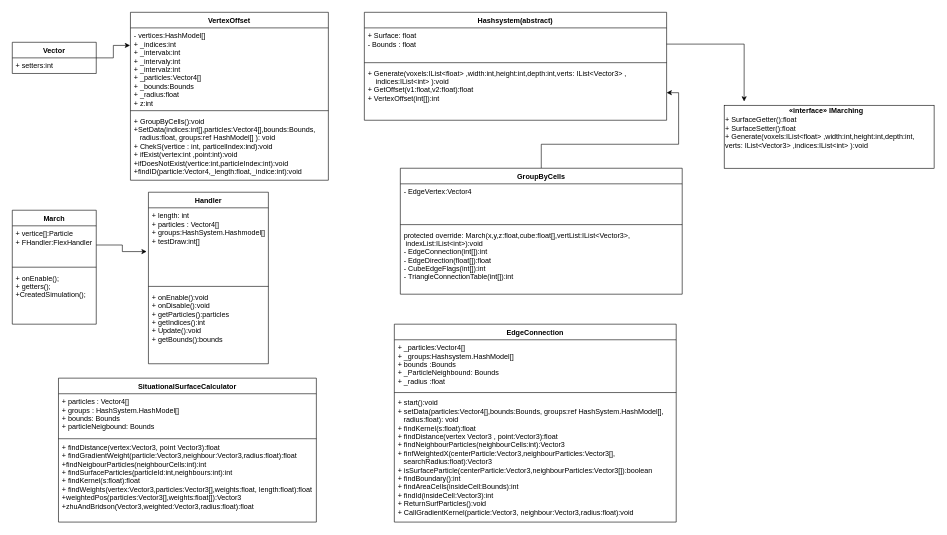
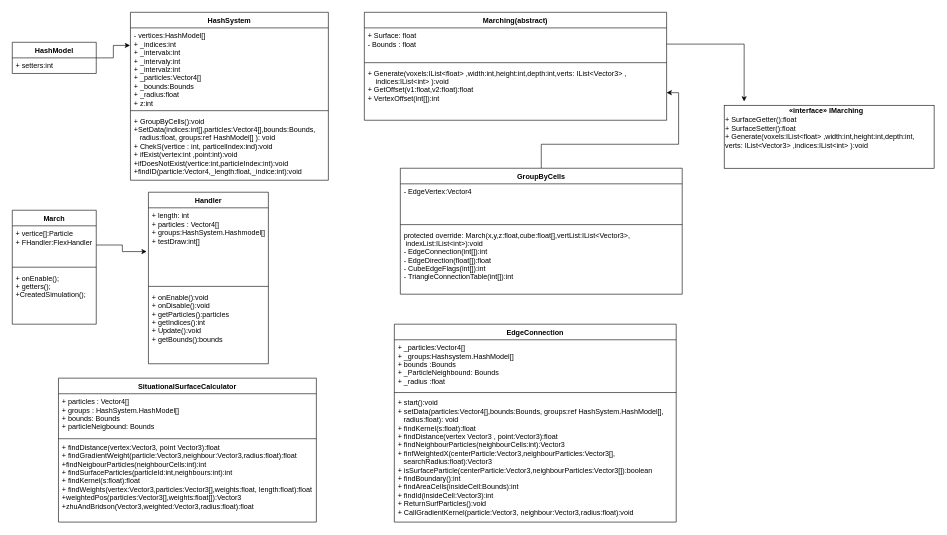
node "VertexOffset": label "VertexOffset" -> "HashSystem"
node "Hashsystem(abstract)": label "Hashsystem(abstract)" -> "Marching(abstract)"
node "Vector": label "Vector" -> "HashModel"
